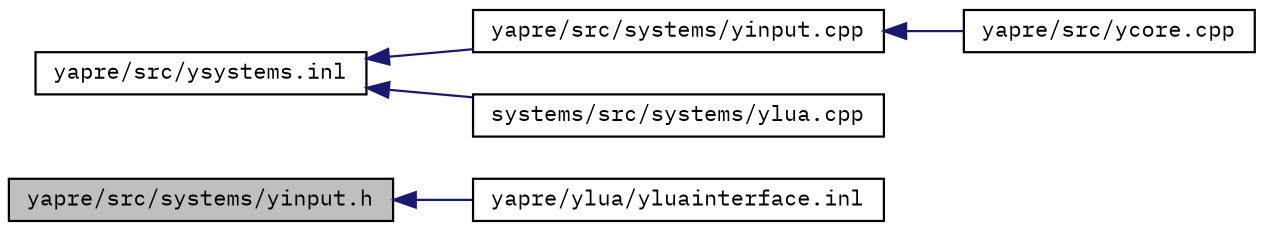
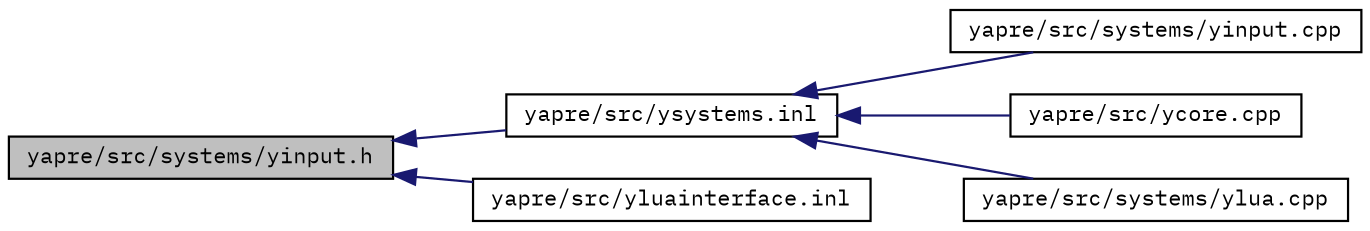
edge "yapre/src/ycore.cpp" -> "yapre/src/systems/yinput.cpp": now "yapre/src/ycore.cpp" -> "yapre/src/ysystems.inl"
node "systems/src/systems/ylua.cpp": label "systems/src/systems/ylua.cpp" -> "yapre/src/systems/ylua.cpp"
edge "yapre/src/ysystems.inl" -> "yapre/src/systems/yinput.h": added
node "yapre/ylua/yluainterface.inl": label "yapre/ylua/yluainterface.inl" -> "yapre/src/yluainterface.inl"
